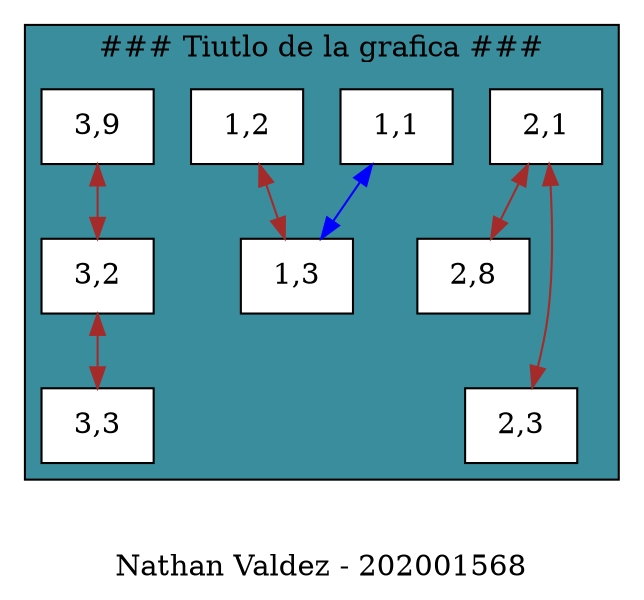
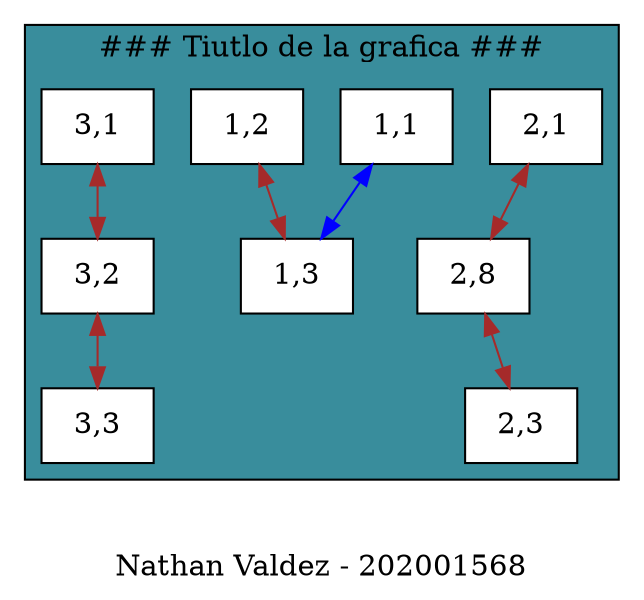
node "3,9": label "3,9" -> "3,1"
edge "2,1" -- "2,3": now "2,8" -- "2,3"
